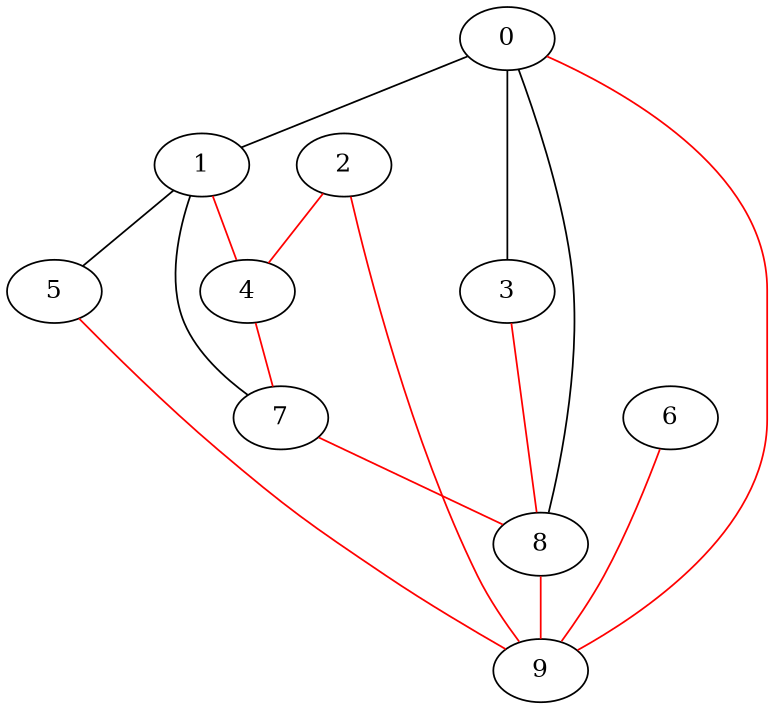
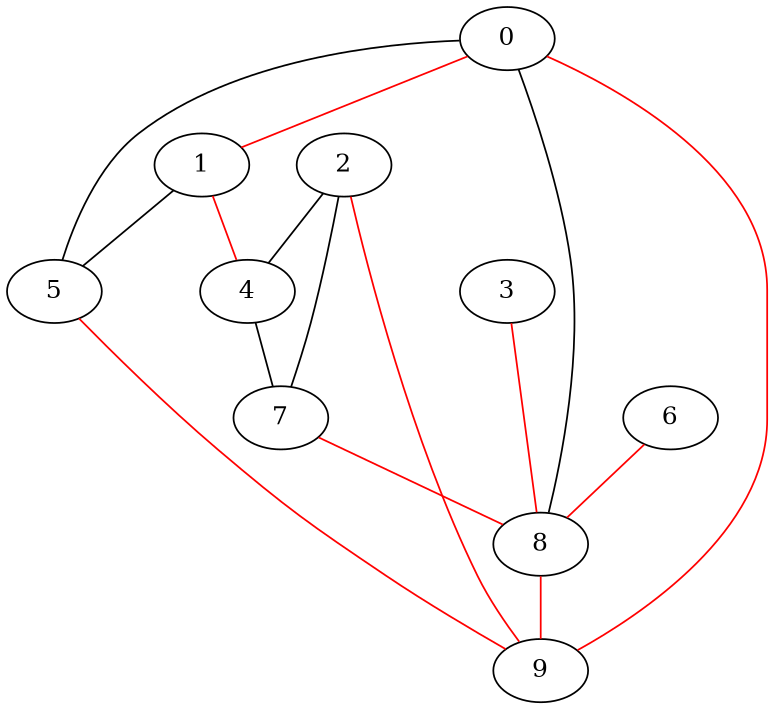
edge "0" -- "1": color black -> red
edge "0" -- "3": now "0" -- "5"
edge "2" -- "4": color red -> black
edge "1" -- "7": now "2" -- "7"
edge "4" -- "7": color red -> black
edge "6" -- "9": now "6" -- "8"
